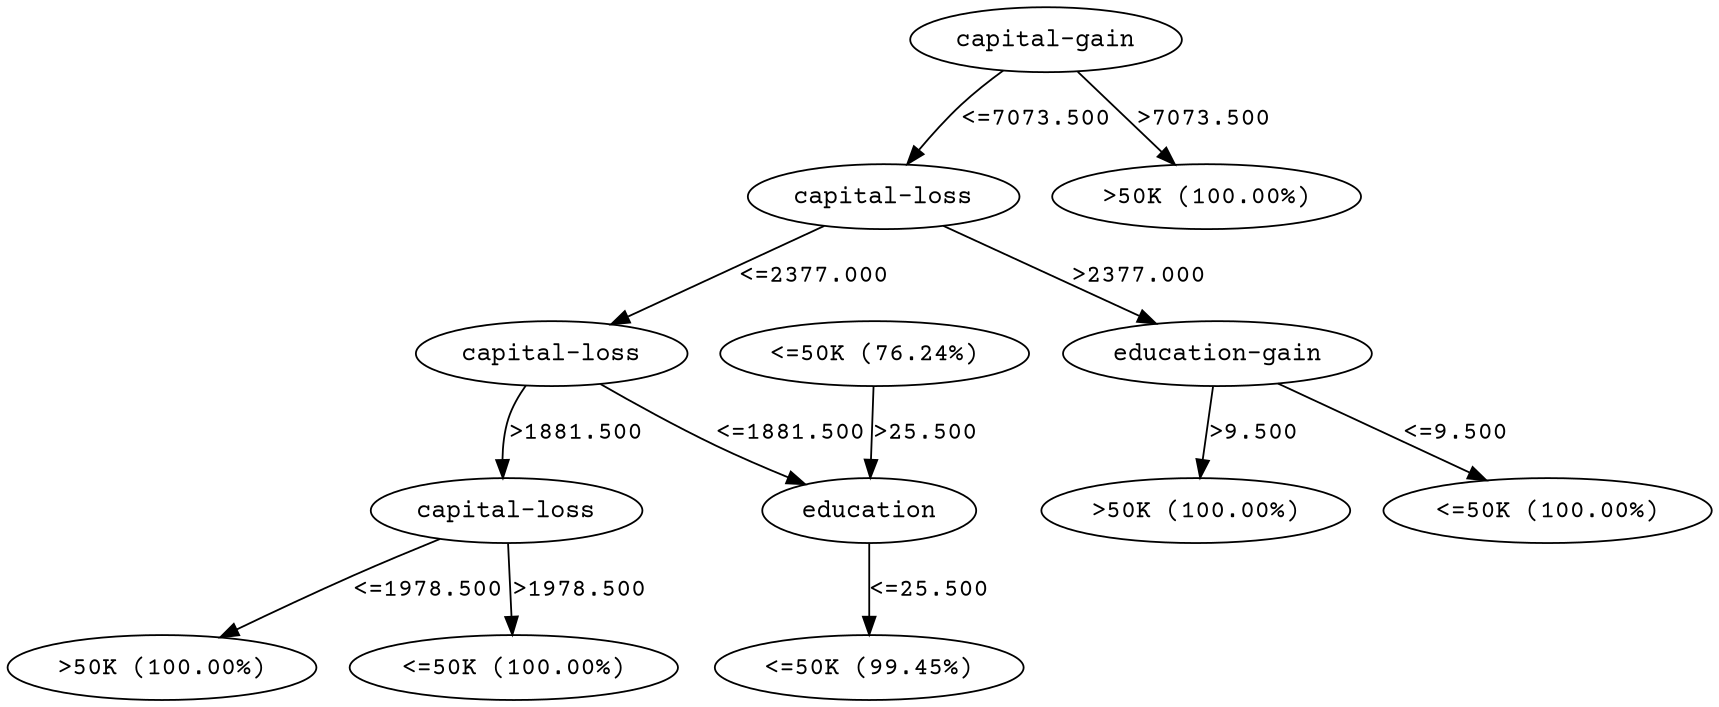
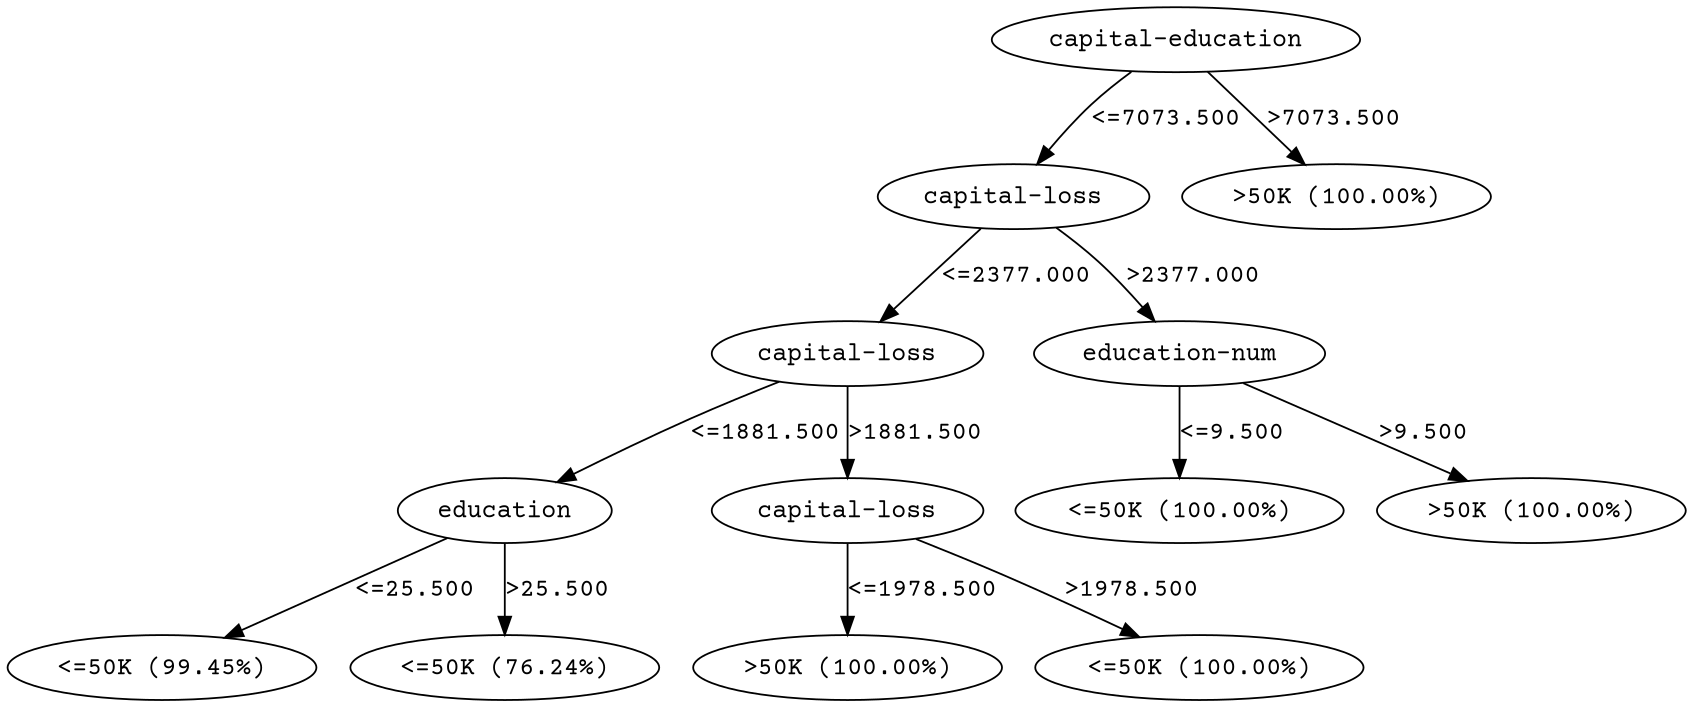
node "capital-gain": label "capital-gain" -> "capital-education"
node "education-gain": label "education-gain" -> "education-num"
edge "<=50K (76.24%)" -> "education": reversed
